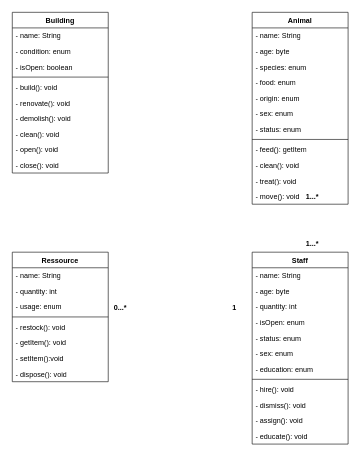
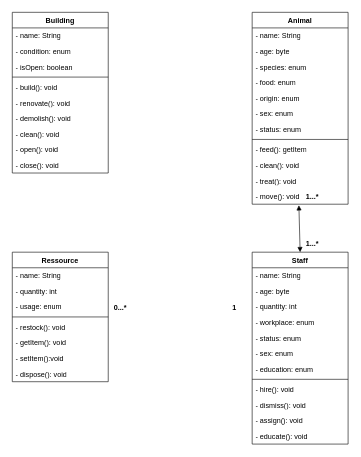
edge "- move(): void" -- "Staff": added
node "- isOpen: enum": label "- isOpen: enum" -> "- workplace: enum"
